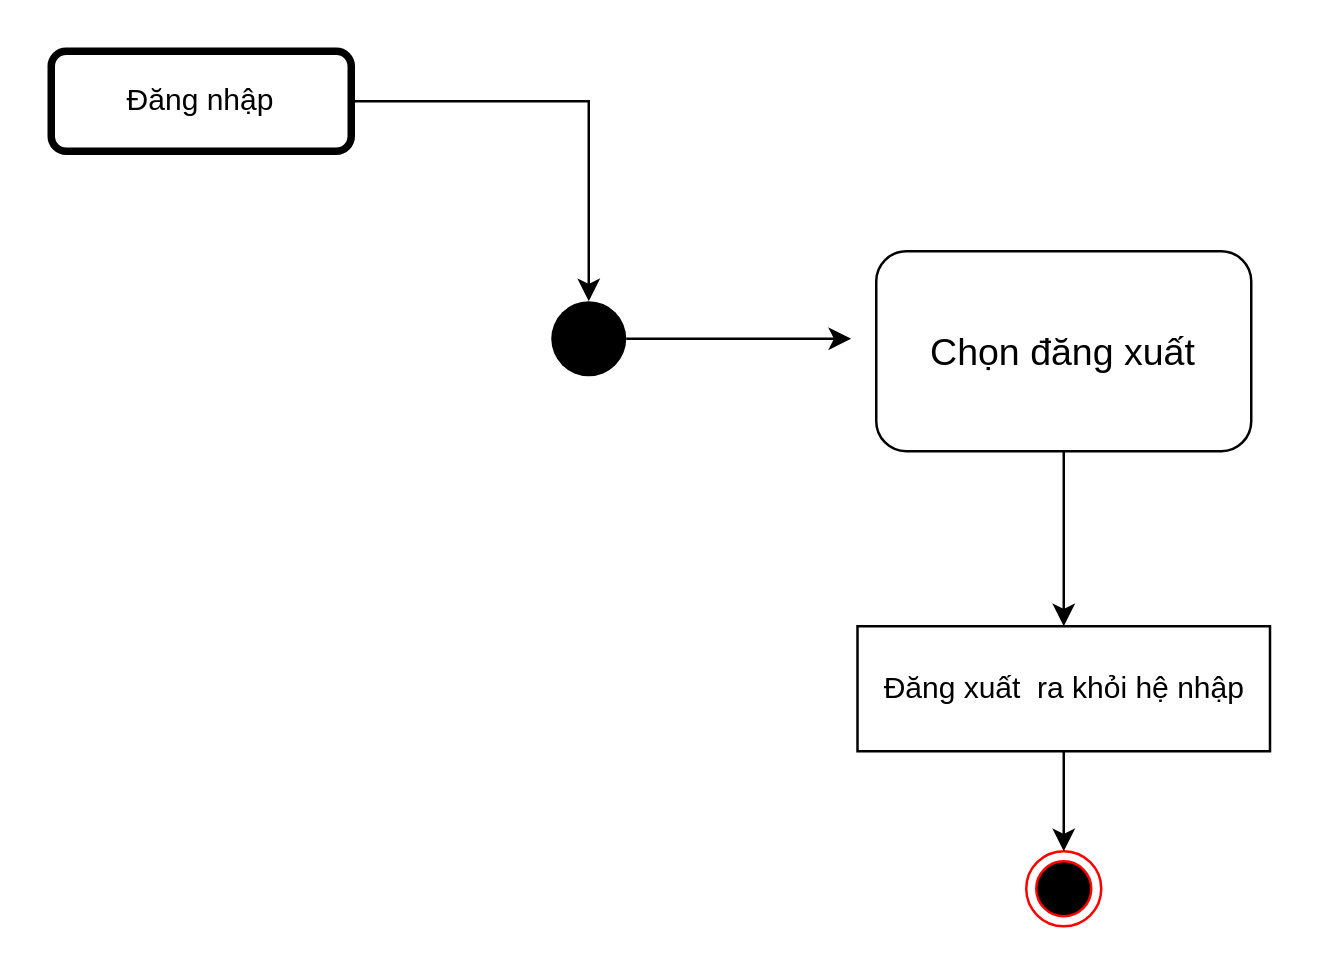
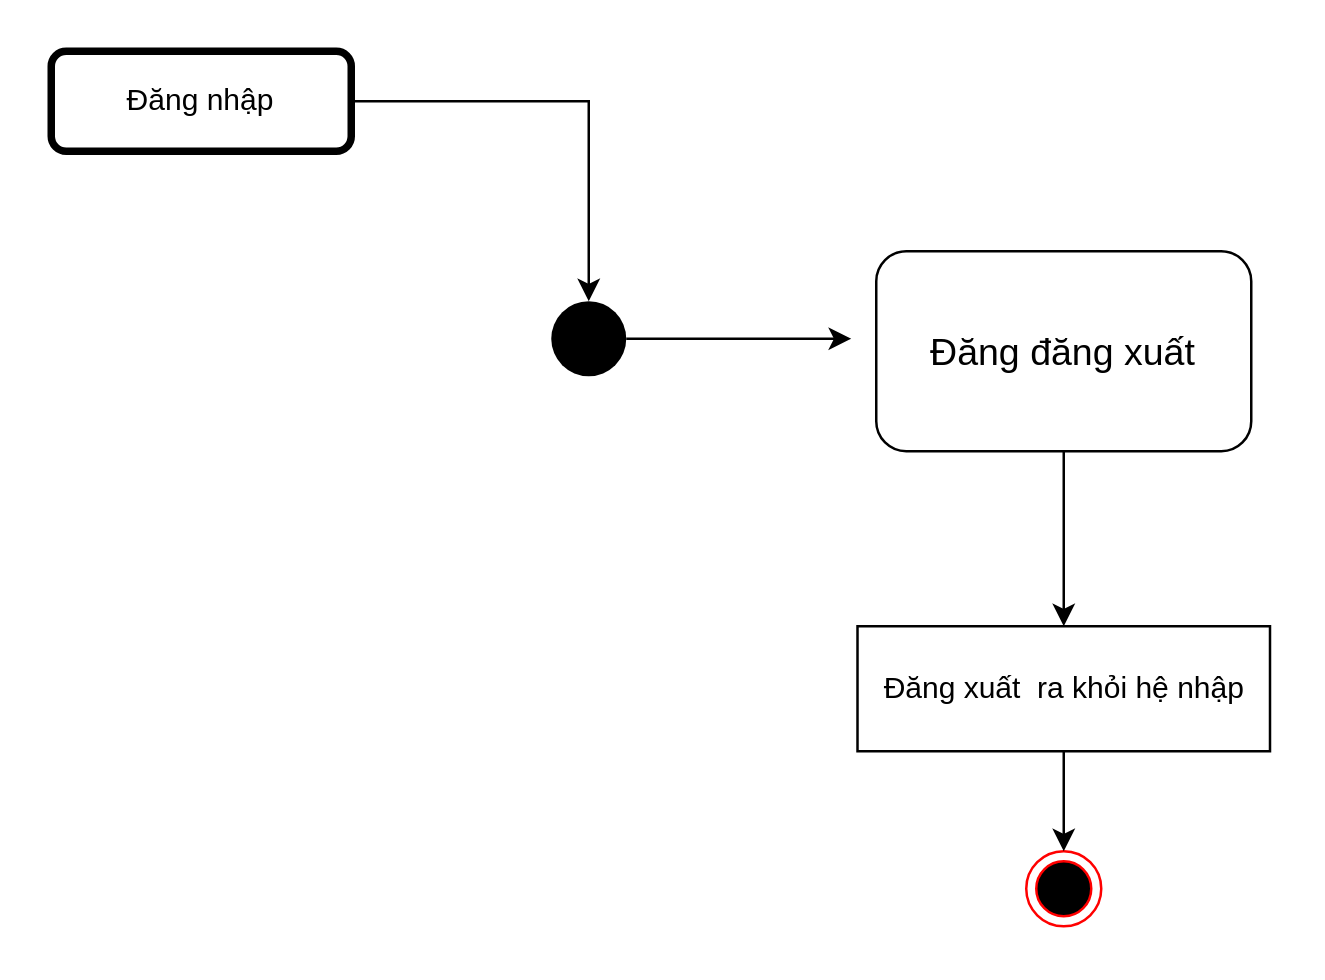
node "Chọn đăng xuất": label "Chọn đăng xuất" -> "Đăng đăng xuất"
